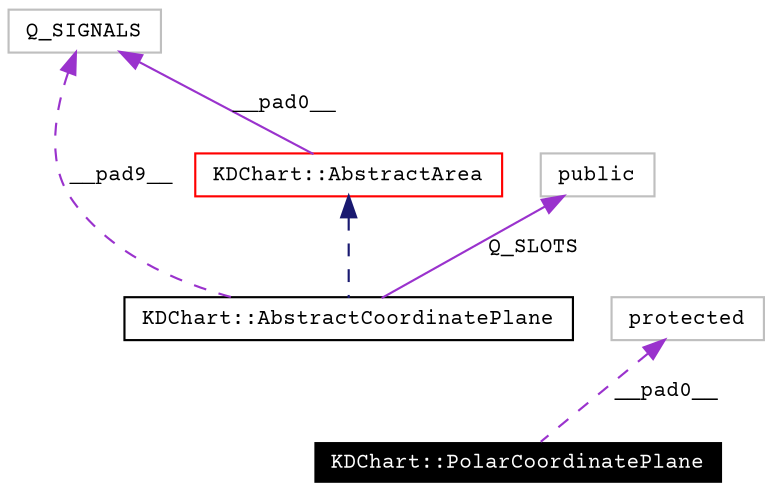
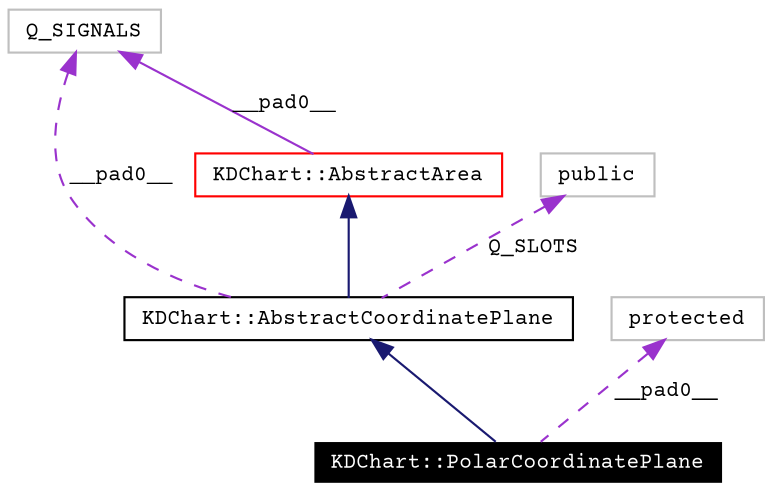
edge "KDChart::AbstractCoordinatePlane" -> "Q_SIGNALS": label "__pad9__" -> "__pad0__"
edge "KDChart::AbstractCoordinatePlane" -> "public": style solid -> dashed
edge "KDChart::AbstractCoordinatePlane" -> "KDChart::AbstractArea": style dashed -> solid
edge "KDChart::PolarCoordinatePlane" -> "KDChart::AbstractCoordinatePlane": added
